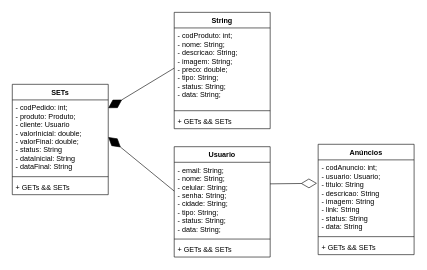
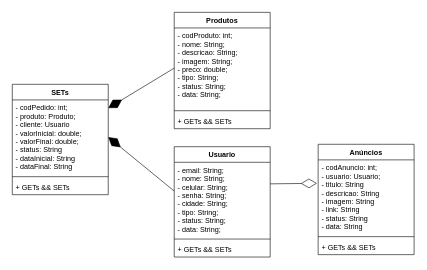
node "String": label "String" -> "Produtos"
